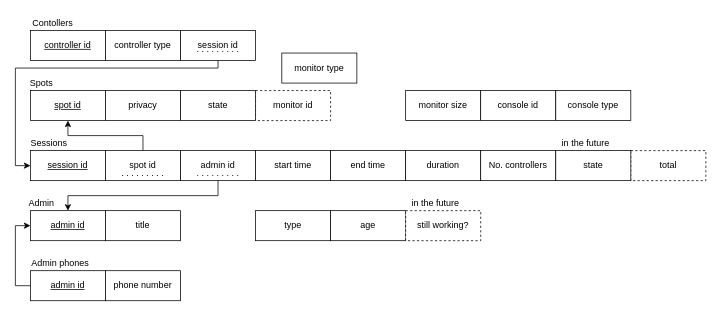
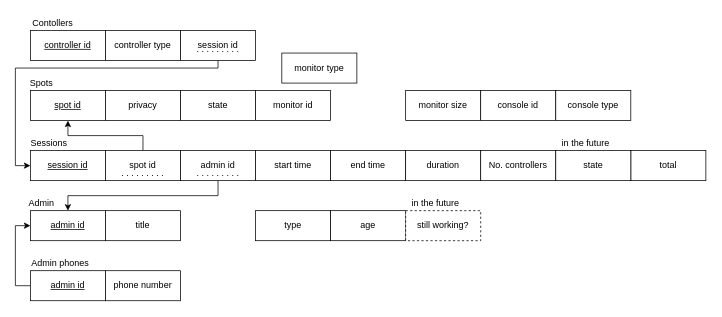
node "monitor id": style dashed -> solid
node "total": style dashed -> solid
